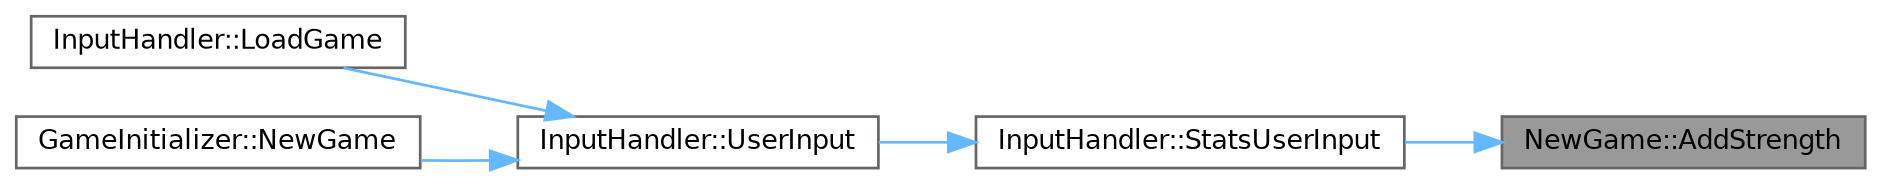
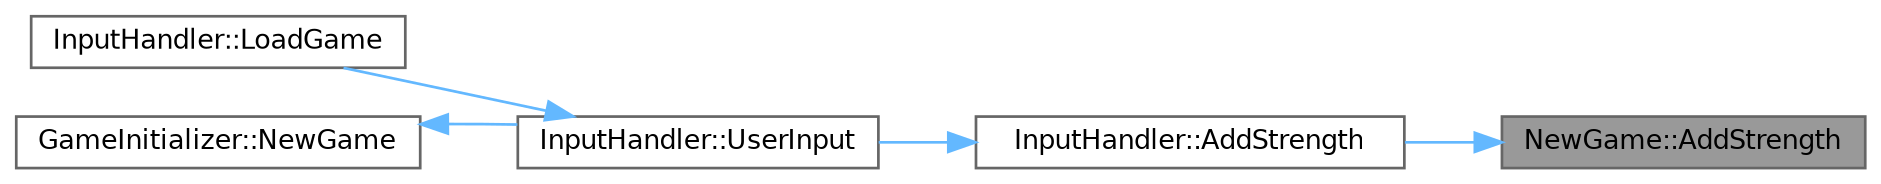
node "InputHandler::StatsUserInput": label "InputHandler::StatsUserInput" -> "InputHandler::AddStrength"
edge "GameInitializer::NewGame" -> "InputHandler::UserInput": reversed
